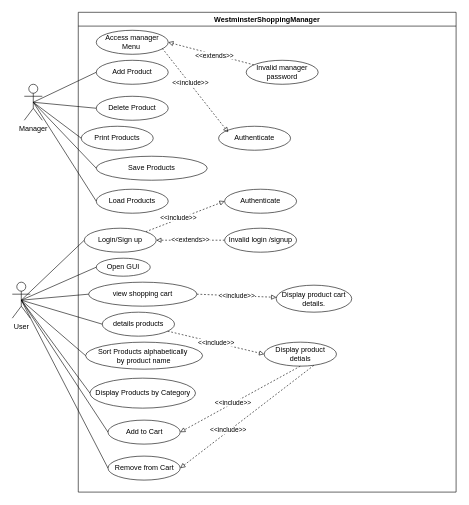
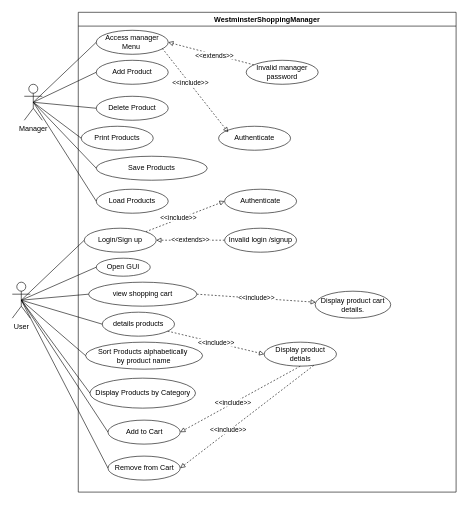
edge "Access manager Menu" -- "Manager": added
node "Display product cart details.": moved (314, 299) -> (353, 305)
